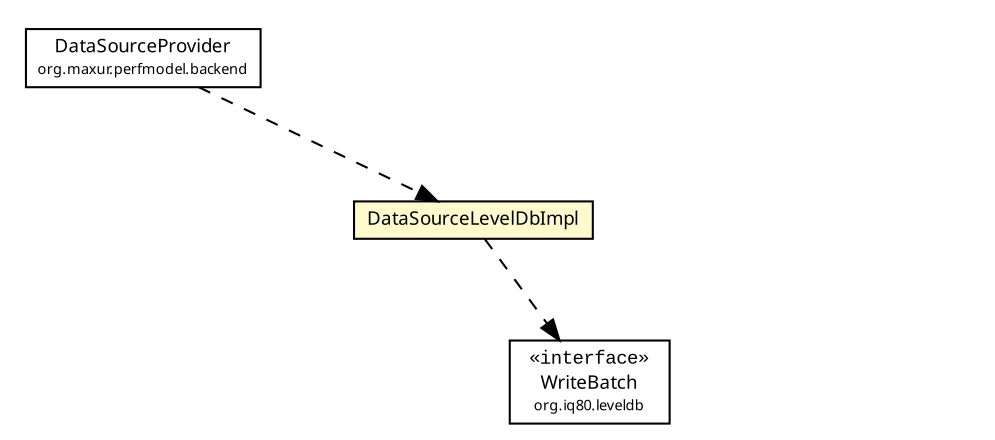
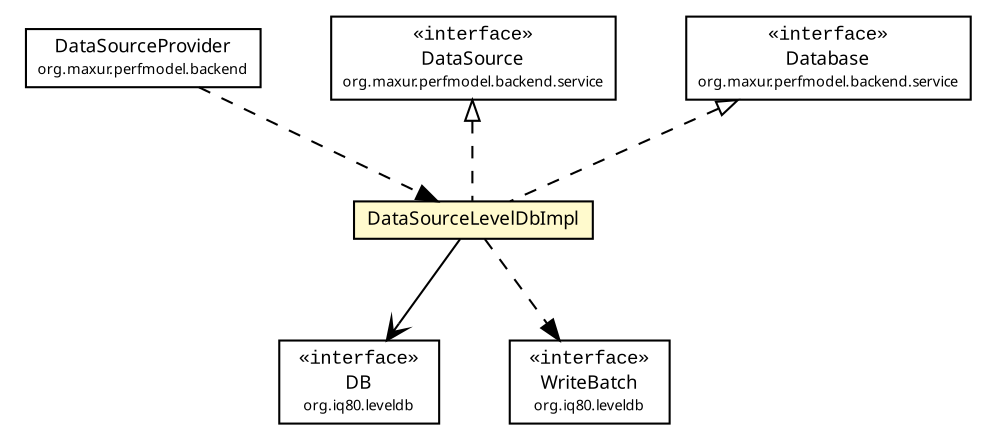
node "DataSource": added
node "Database": added
node "DB": added
